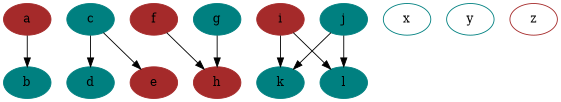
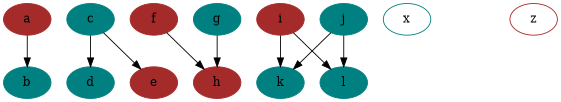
node "y": removed
